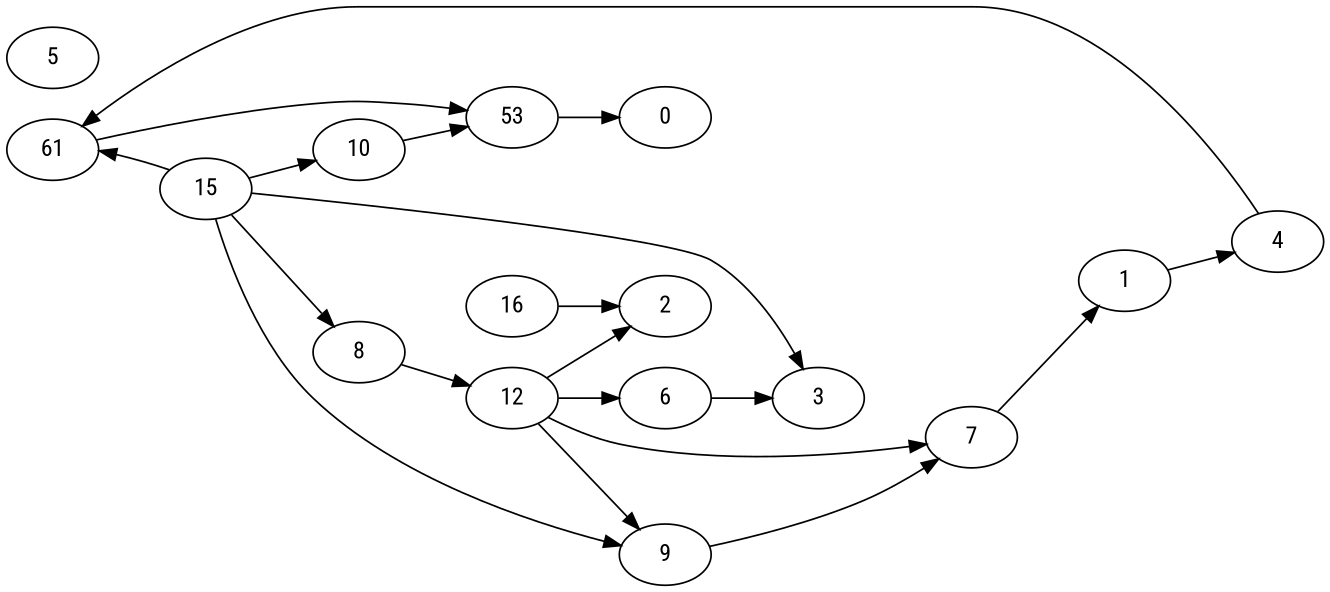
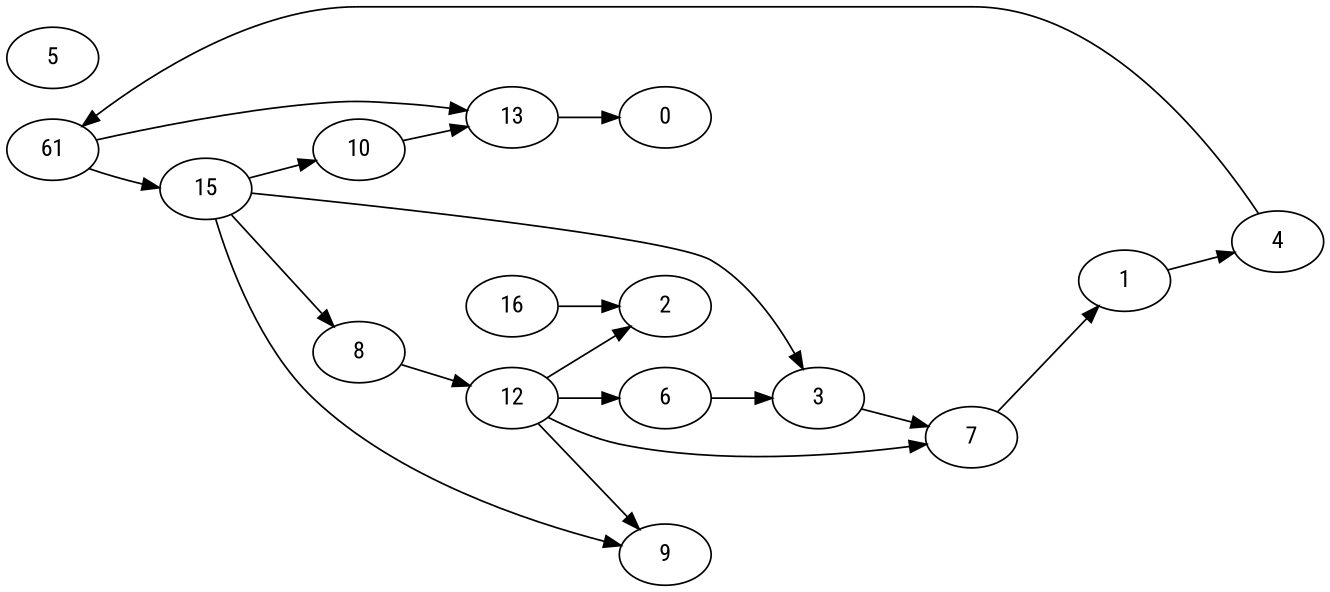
node "53": label "53" -> "13"
edge "15" -> "61": reversed
edge "9" -> "7": now "3" -> "7"
